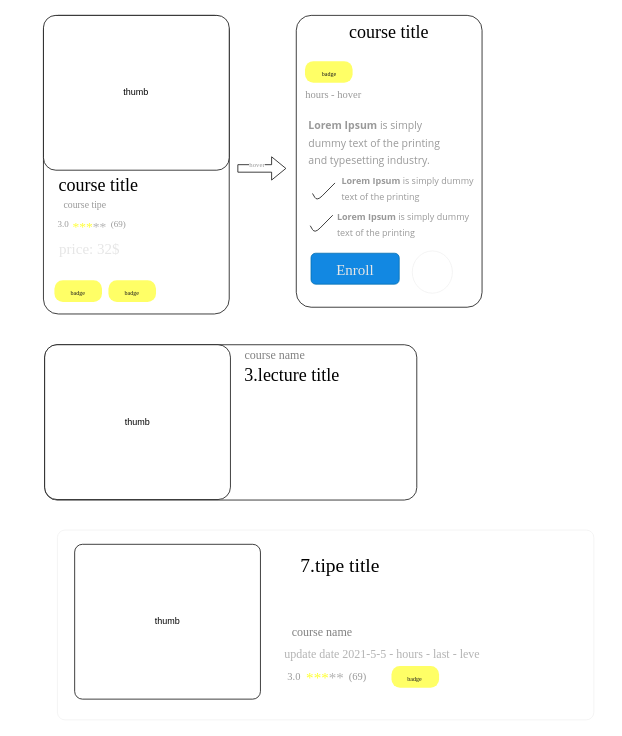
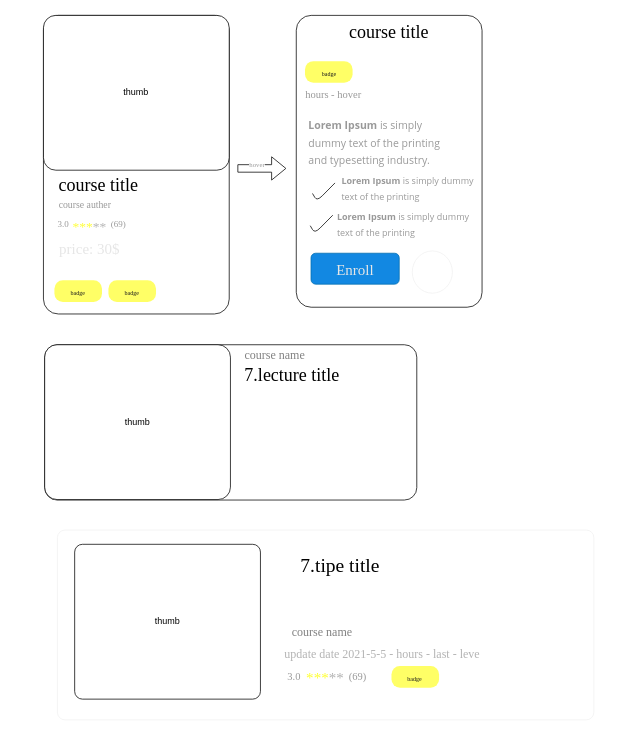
node "course tipe": label "course tipe" -> "course auther"
node "price: 32$": label "price: 32$" -> "price: 30$"
node "3.lecture title": label "3.lecture title" -> "7.lecture title"
